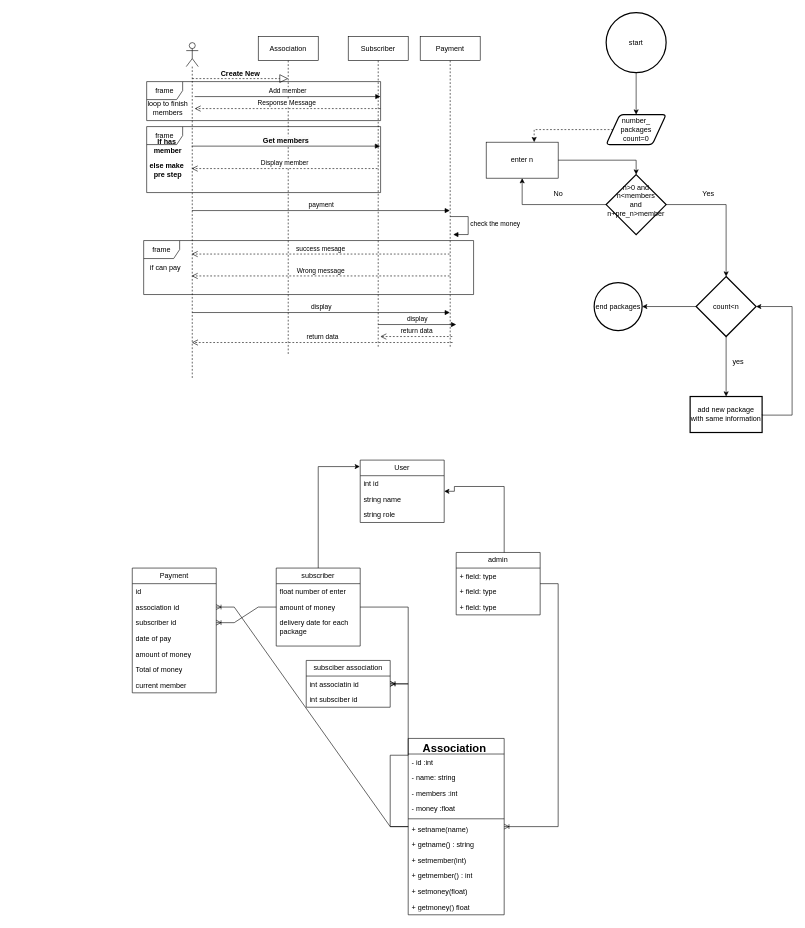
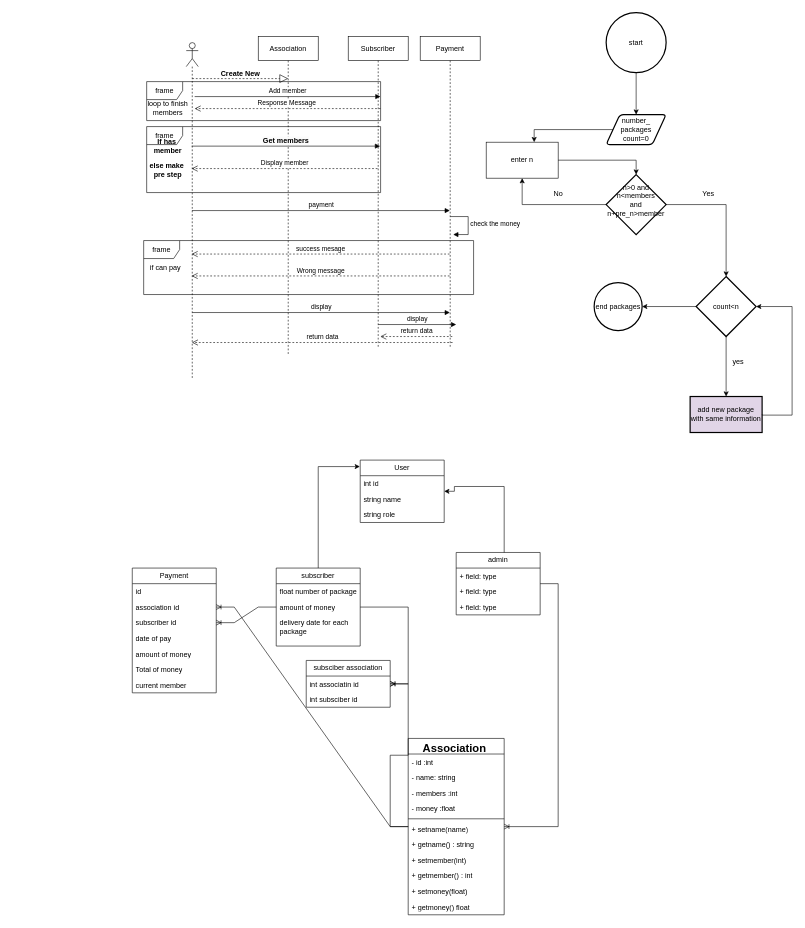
edge "number_ packages count=0" -> "enter n": style dashed -> solid
node "add new package with same information": fillcolor #ffffff -> #e1d5e7
node "float number of enter": label "float number of enter" -> "float number of package"
